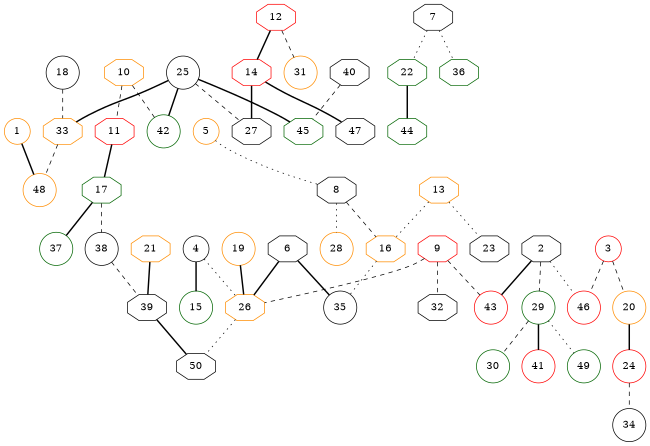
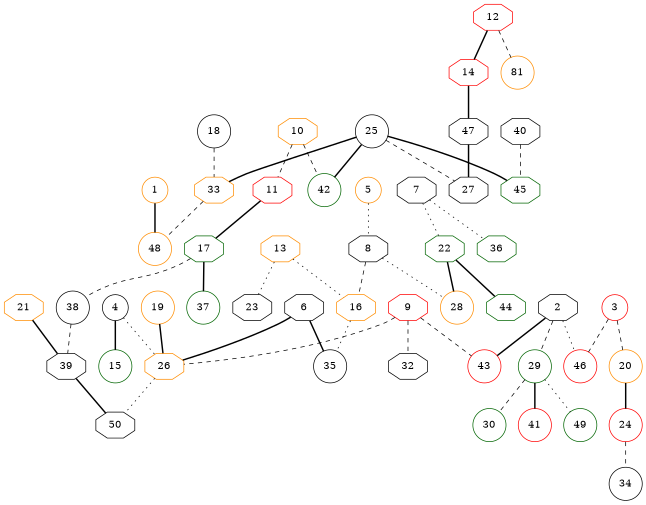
node "31": label "31" -> "81"
edge "14" -- "27": now "47" -- "27"
edge "22" -- "28": added
